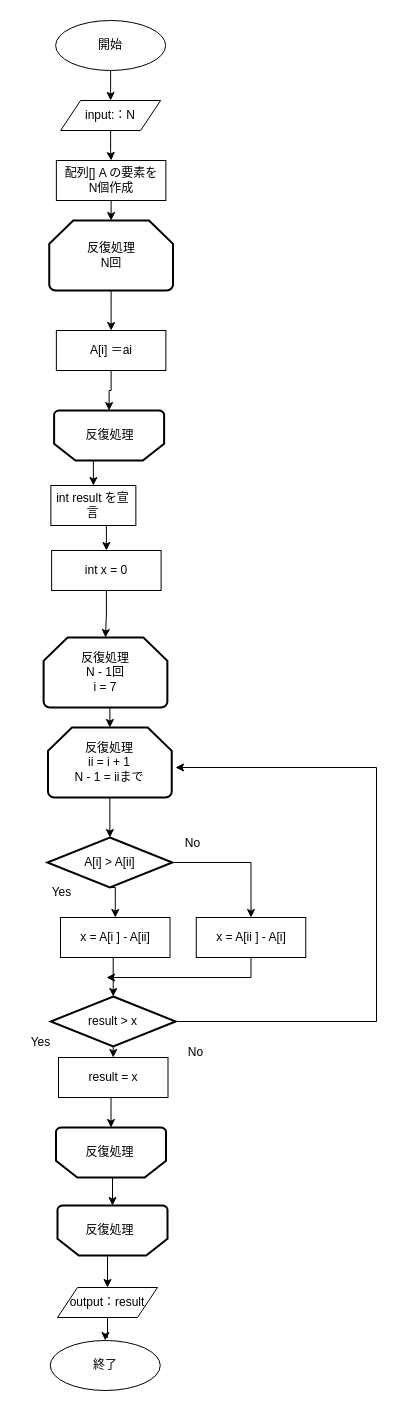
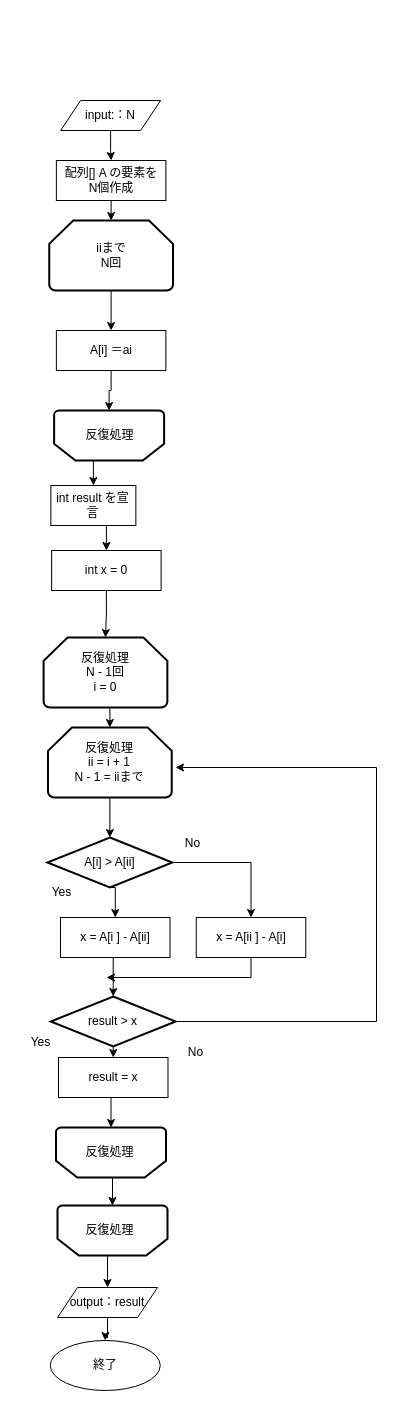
node "開始": removed
edge "開始" -> "input:：N": removed
node "反復処理 N回": label "反復処理 N回" -> "iiまで N回"
node "反復処理 N - 1回 i = 7": label "反復処理 N - 1回 i = 7" -> "反復処理 N - 1回 i = 0"
